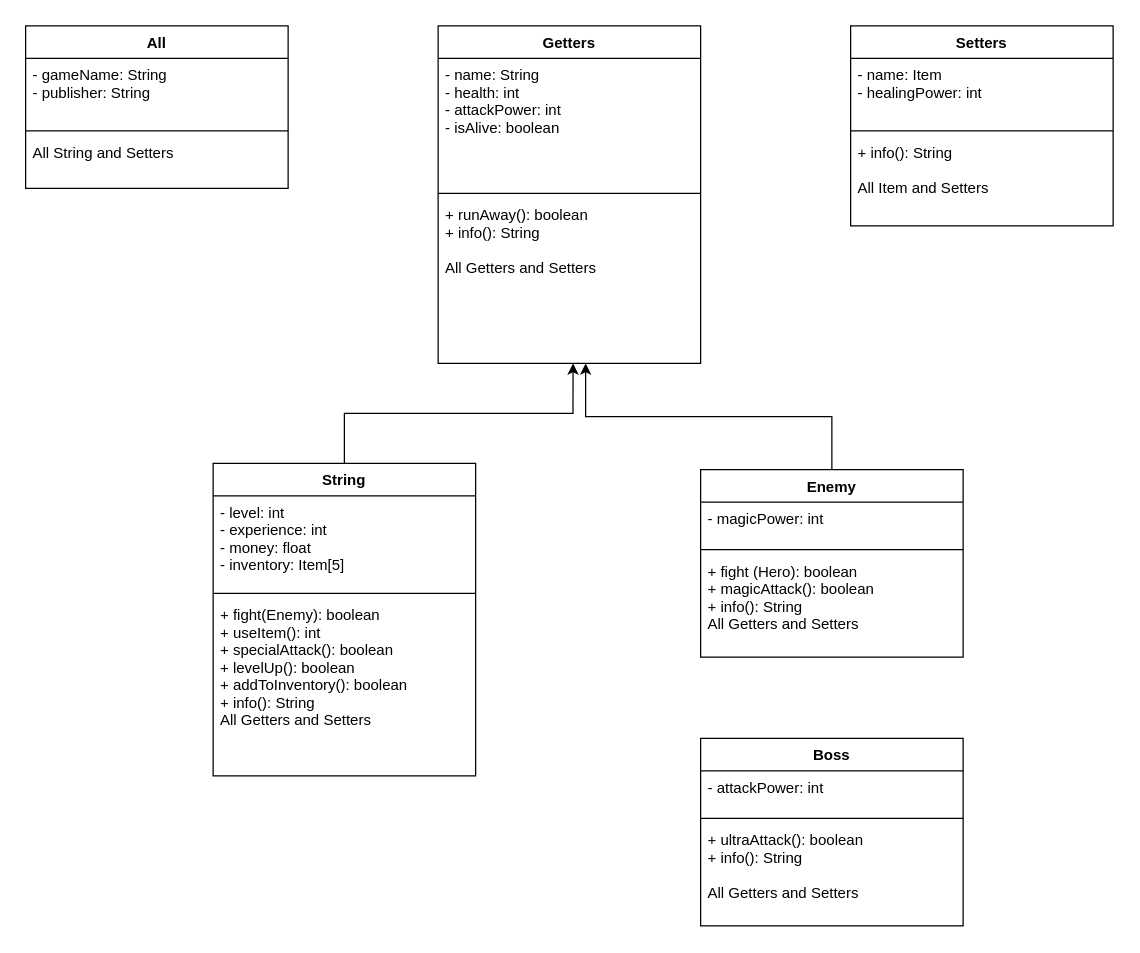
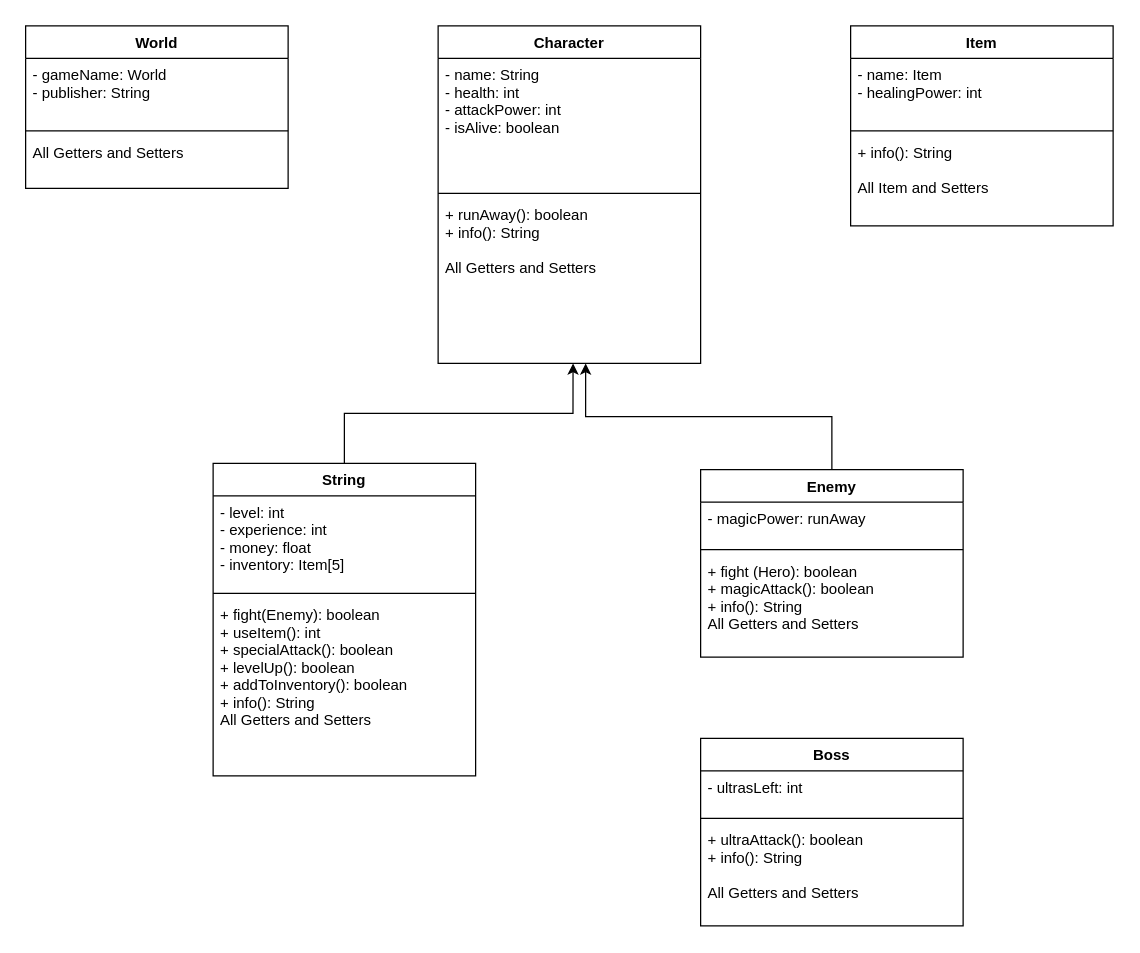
node "All": label "All" -> "World"
node "Getters": label "Getters" -> "Character"
node "Setters": label "Setters" -> "Item"
node "- gameName: String - publisher: String": label "- gameName: String - publisher: String" -> "- gameName: World - publisher: String"
node "All String and Setters": label "All String and Setters" -> "All Getters and Setters"
node "- magicPower: int": label "- magicPower: int" -> "- magicPower: runAway"
node "- attackPower: int": label "- attackPower: int" -> "- ultrasLeft: int"
